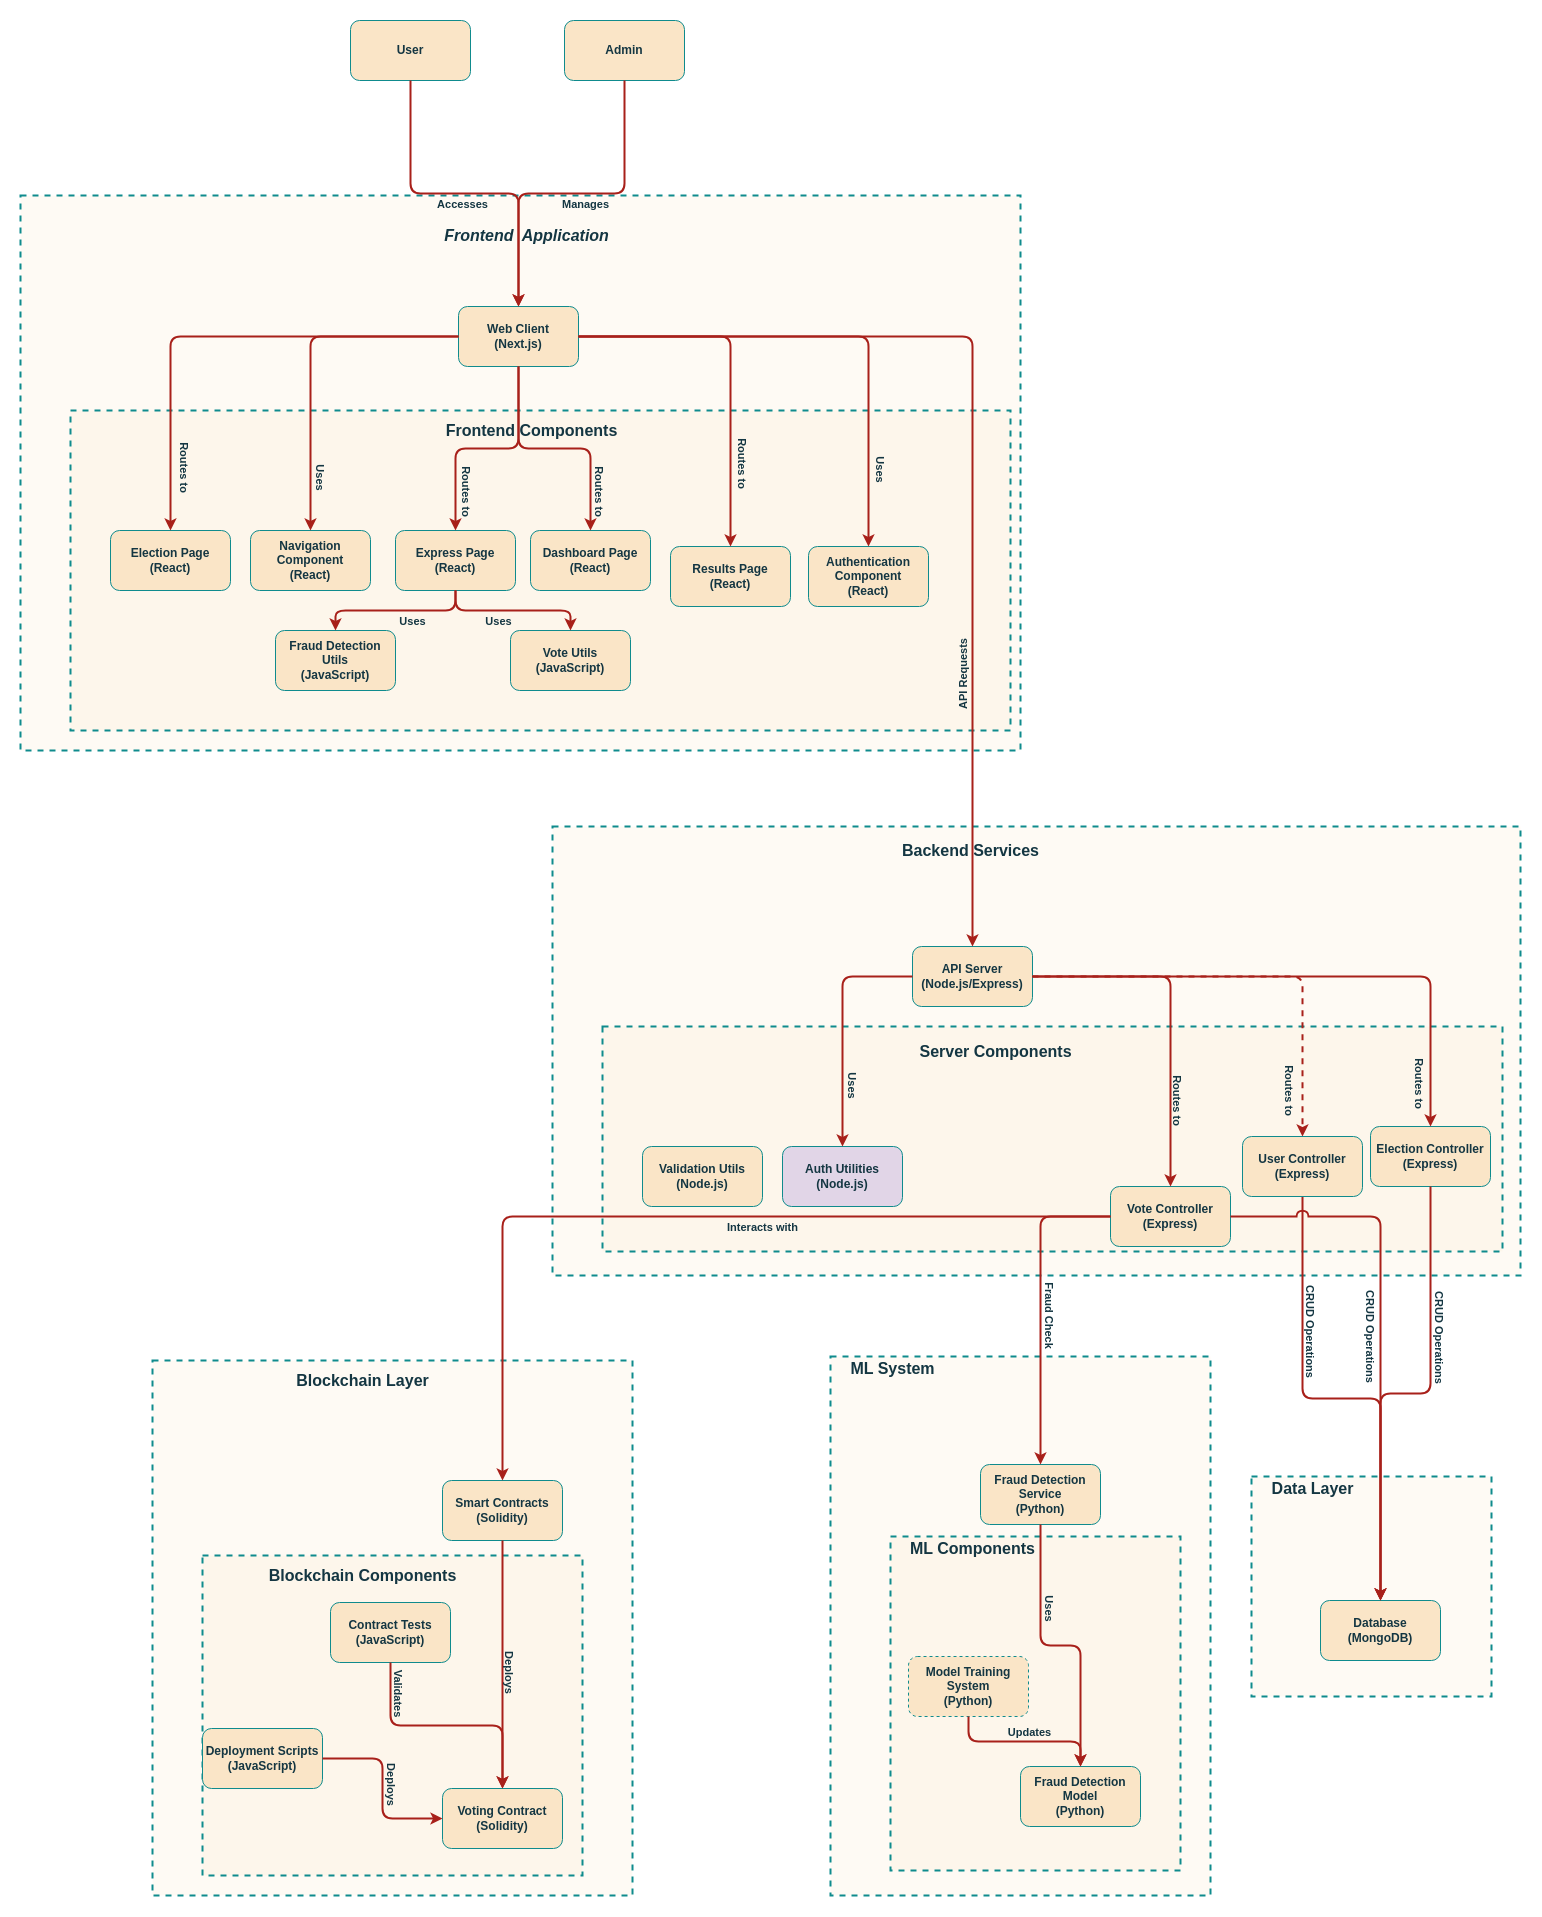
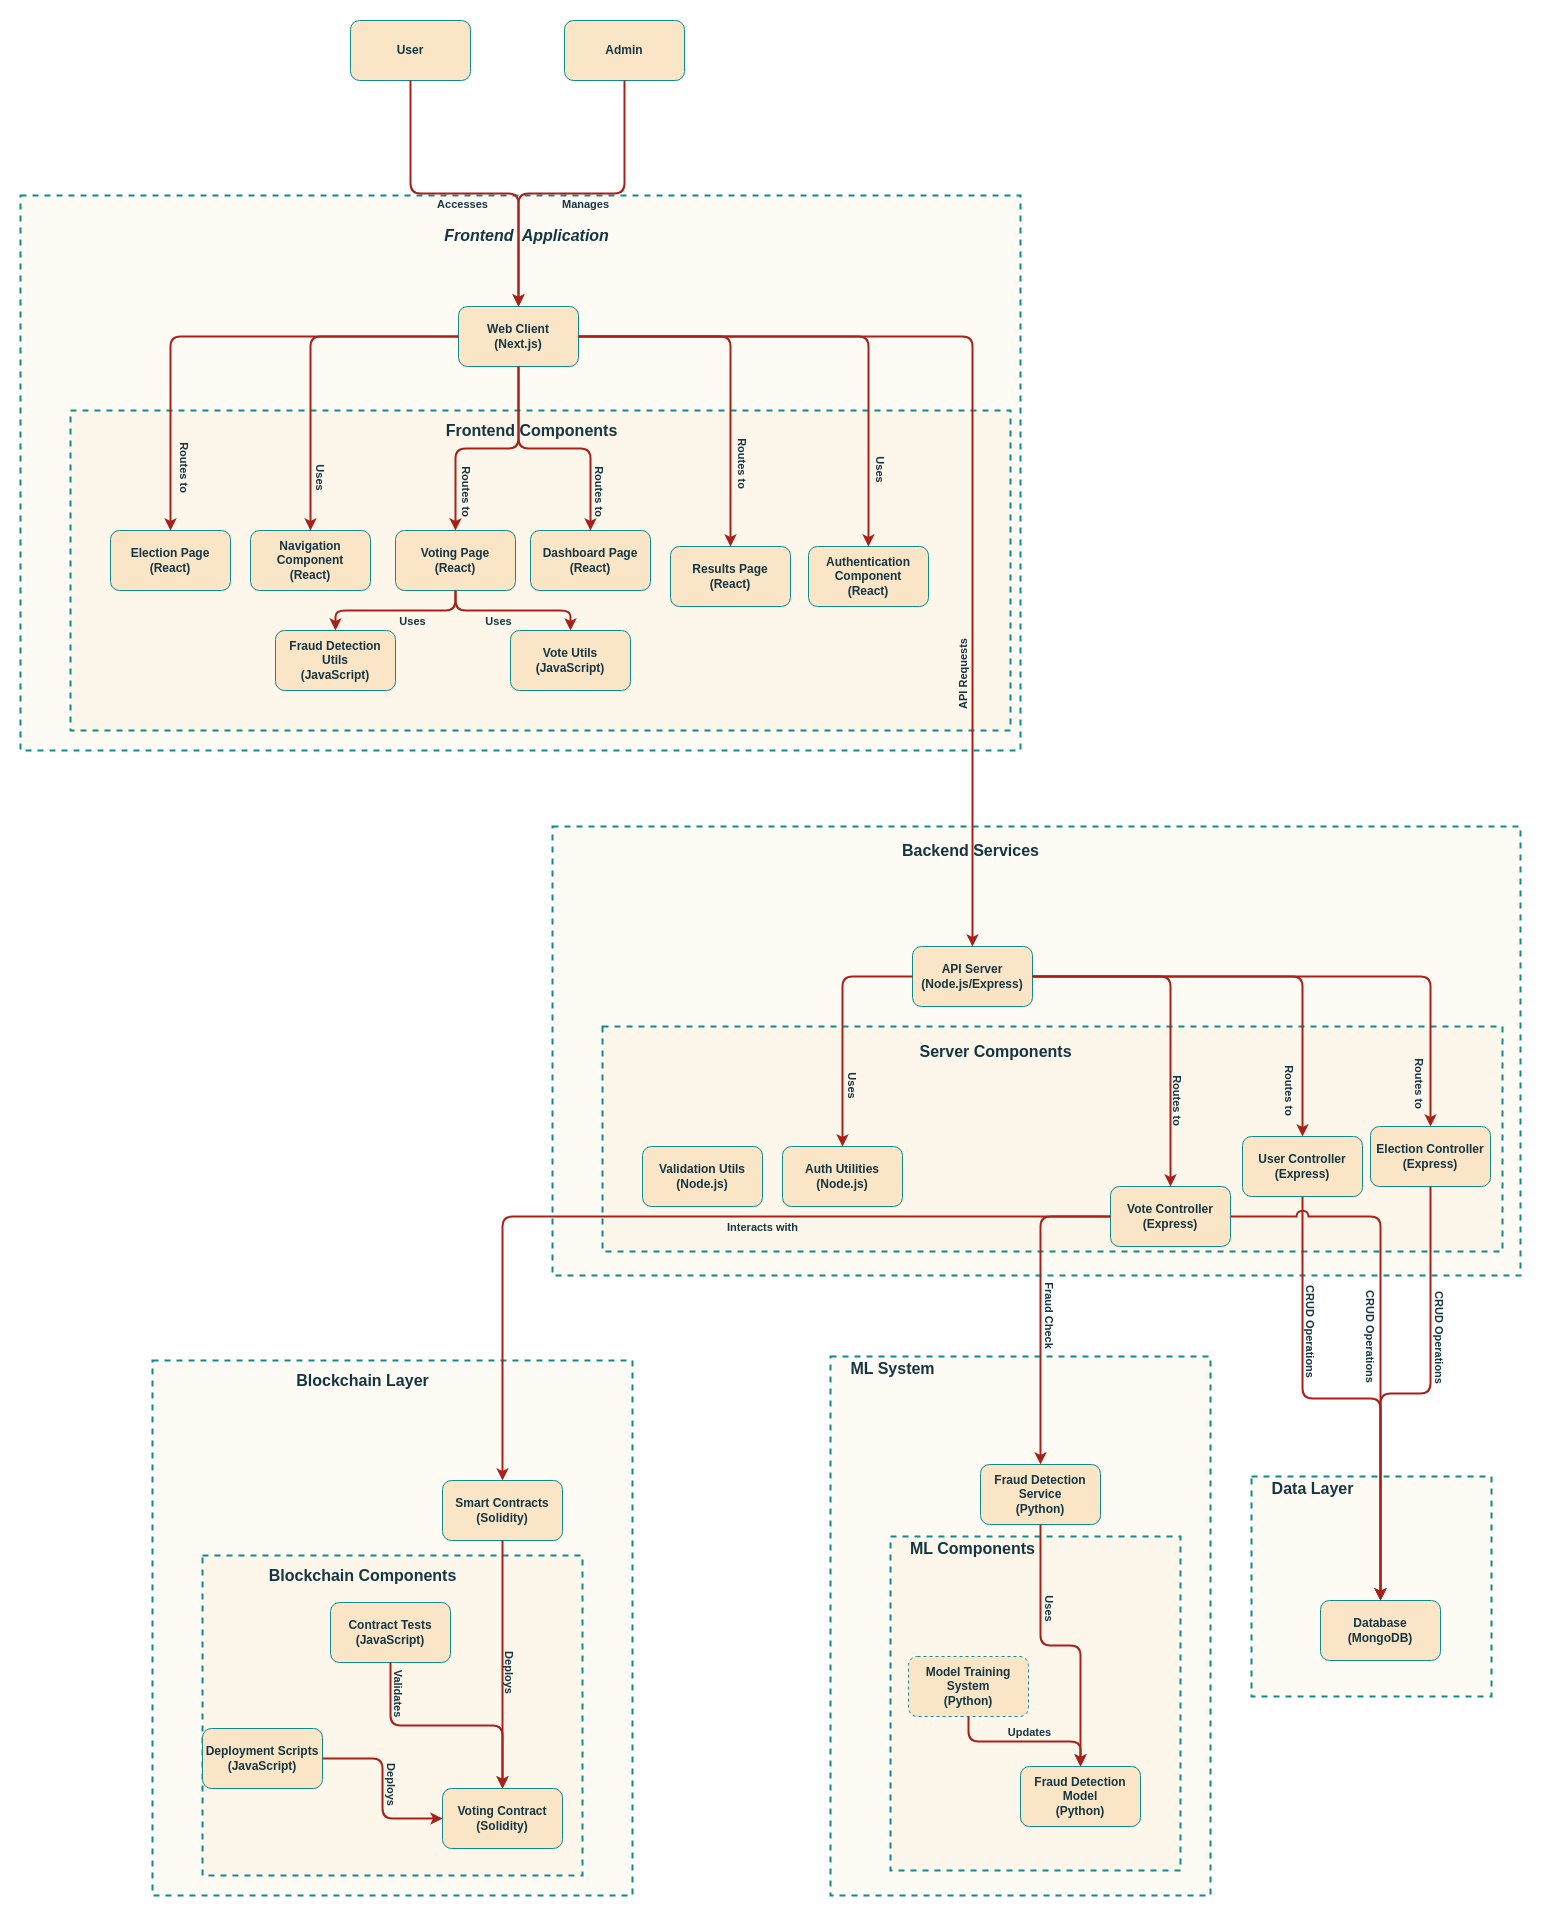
node "Express Page (React)": label "Express Page (React)" -> "Voting Page (React)"
edge "API Server (Node.js/Express)" -> "User Controller (Express)": style dashed -> solid
node "Auth Utilities (Node.js)": fillcolor #e1d5e7 -> #fae5c7
